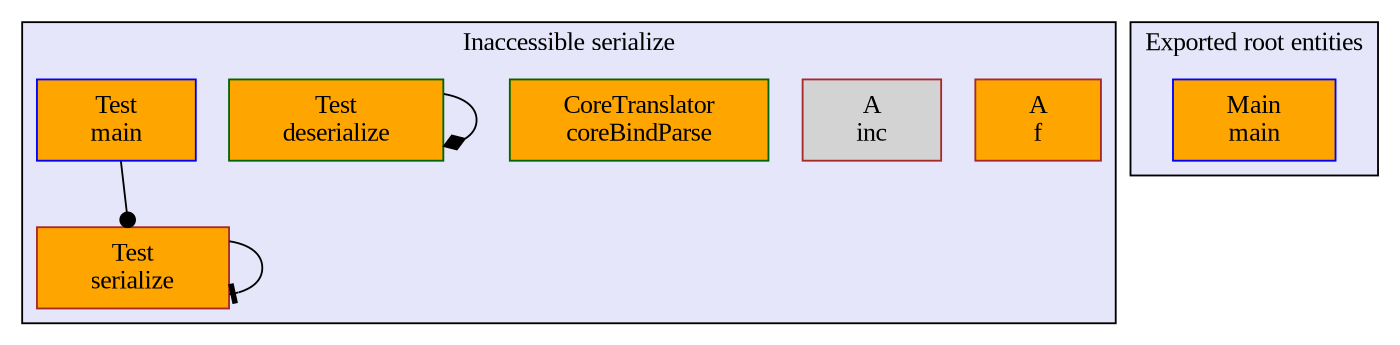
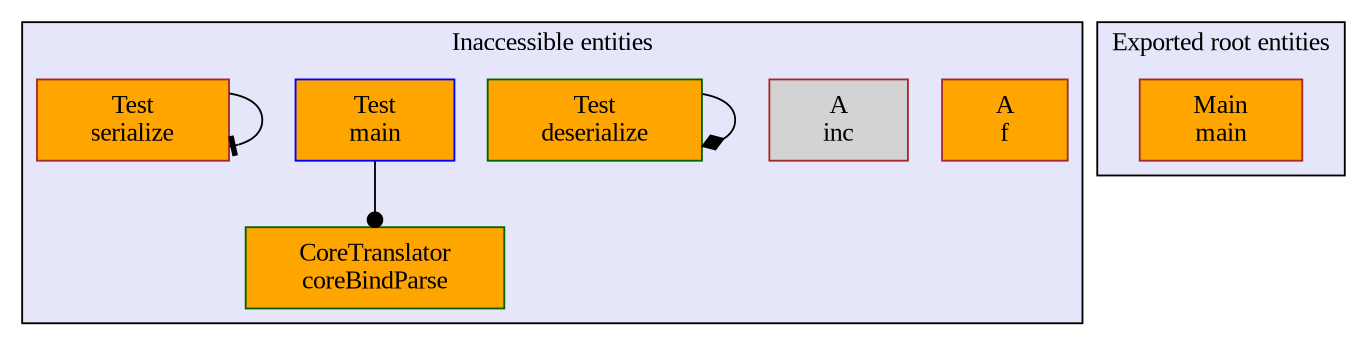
cluster "Inaccessible serialize": label "Inaccessible serialize" -> "Inaccessible entities"
node "Main main": color blue -> brown
edge "Test main" -> "Test serialize": now "Test main" -> "CoreTranslator coreBindParse"
